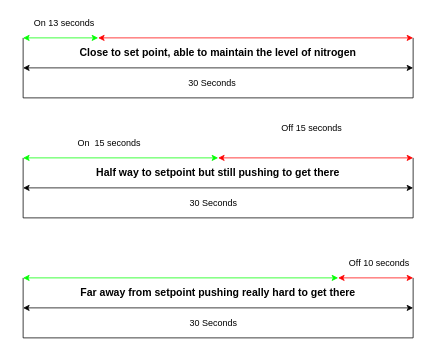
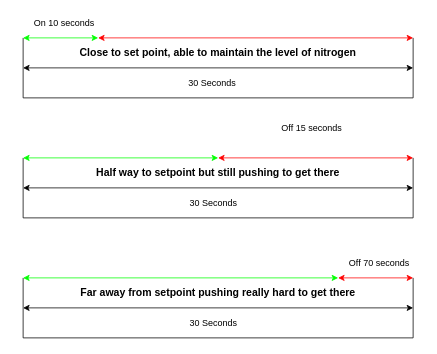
node "On 13 seconds": label "On 13 seconds" -> "On 10 seconds"
node "On 15 seconds": removed
node "Off 10 seconds": label "Off 10 seconds" -> "Off 70 seconds"
